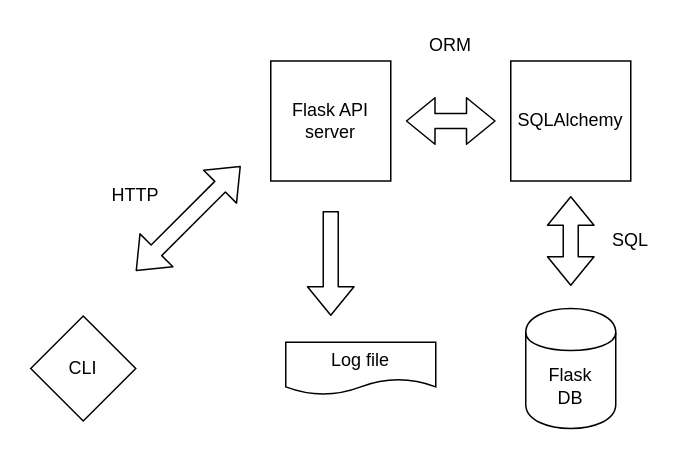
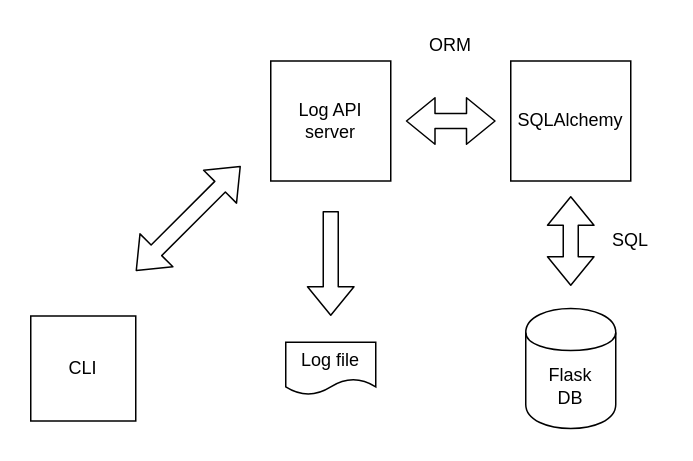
node "Flask API server": label "Flask API server" -> "Log API server"
node "HTTP": removed
node "CLI": shape diamond -> rectangle
node "Log file": size 150x53 -> 90x53
